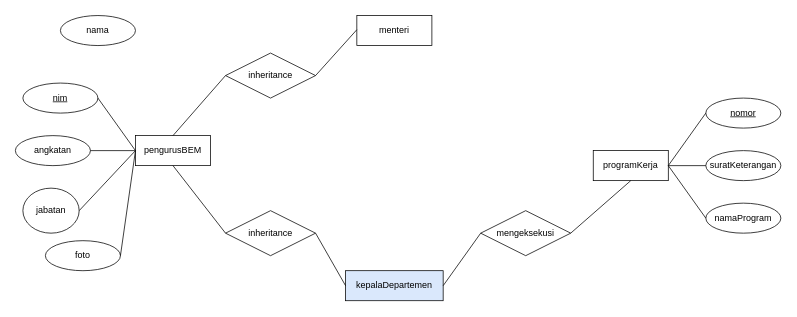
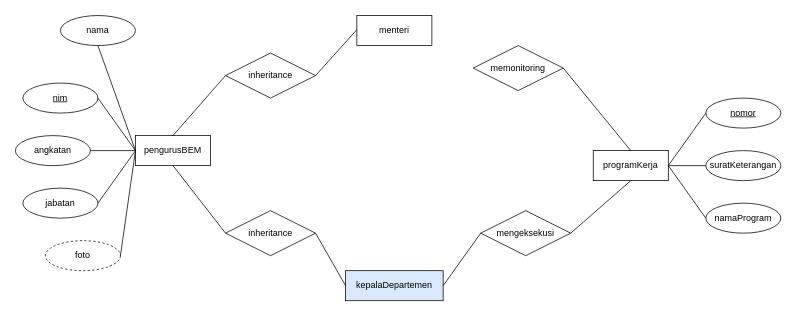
node "memonitoring": added
edge "nama" -- "pengurusBEM": added
edge "memonitoring" -- "programKerja": added
node "jabatan": size 56x45 -> 75x30
node "foto": style solid -> dashed
